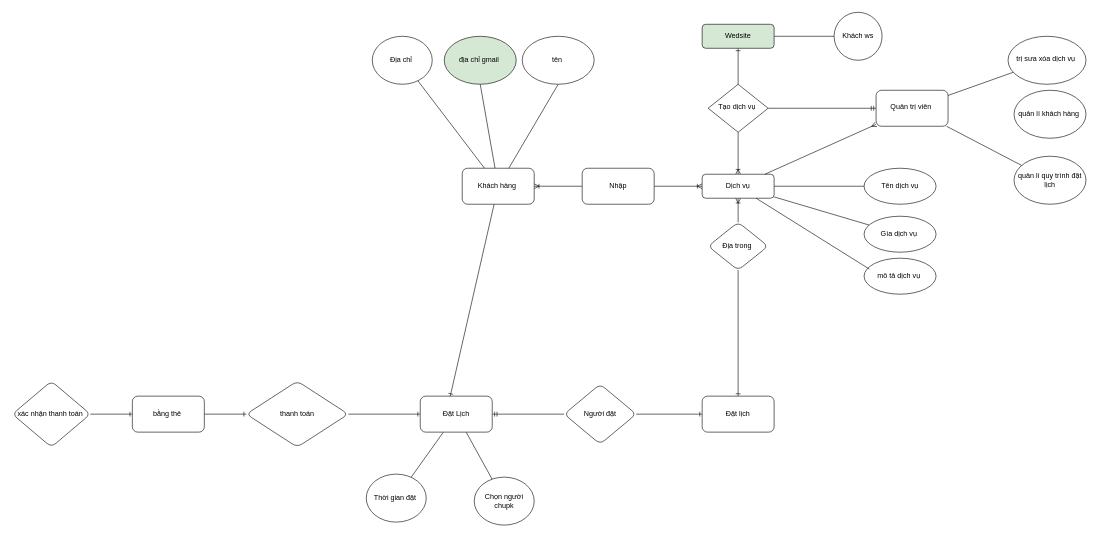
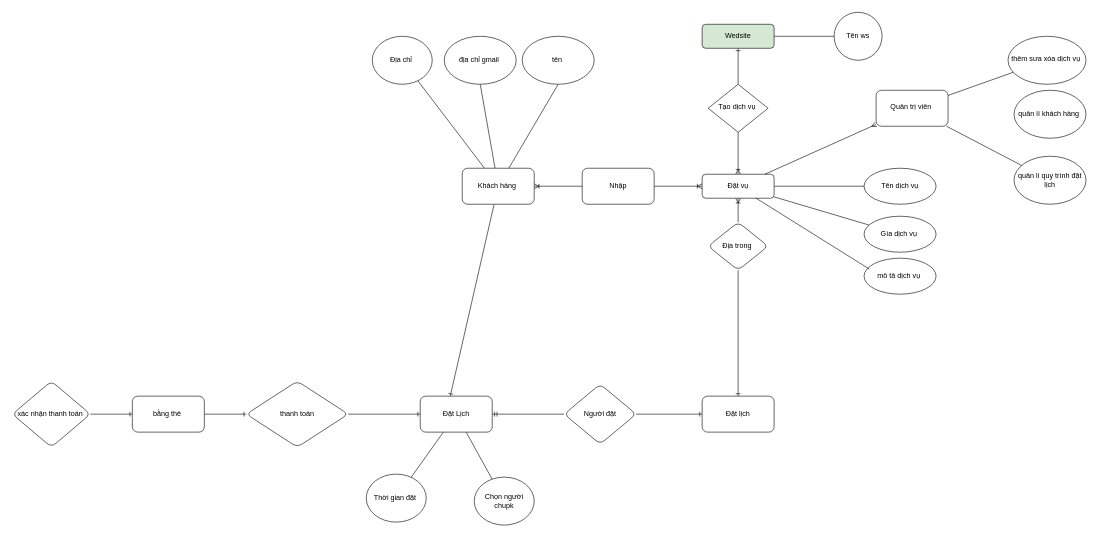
node "Khách ws": label "Khách ws" -> "Tên ws"
node "trị sưa xóa dịch vụ": label "trị sưa xóa dịch vụ" -> "thêm sưa xóa dịch vụ"
node "địa chỉ gmail": fillcolor #d5e8d4 -> #ffffff
edge "Tạo dịch vụ" -> "Quản trị viên": removed
node "Dịch vụ": label "Dịch vụ" -> "Đặt vụ"
